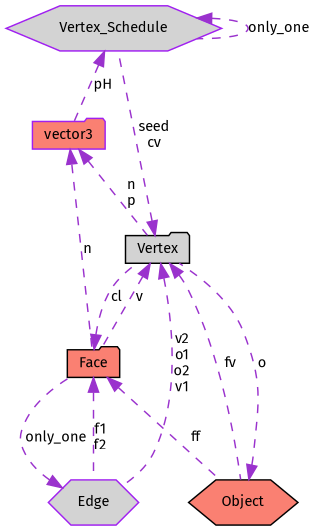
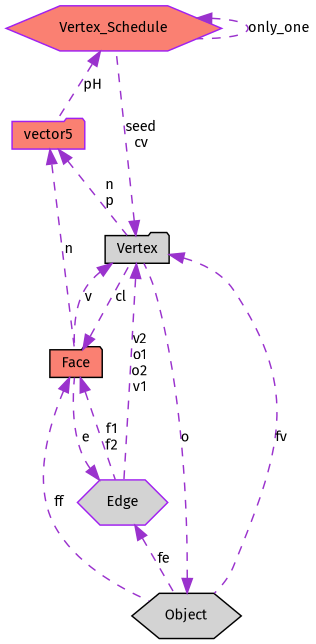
node "Vertex_Schedule": fillcolor lightgrey -> salmon
node "vector3": label "vector3" -> "vector5"
edge "Face" -> "Edge": label "only_one" -> "e"
node "Object": fillcolor salmon -> lightgrey
edge "Object" -> "Edge": added, label "fe"
